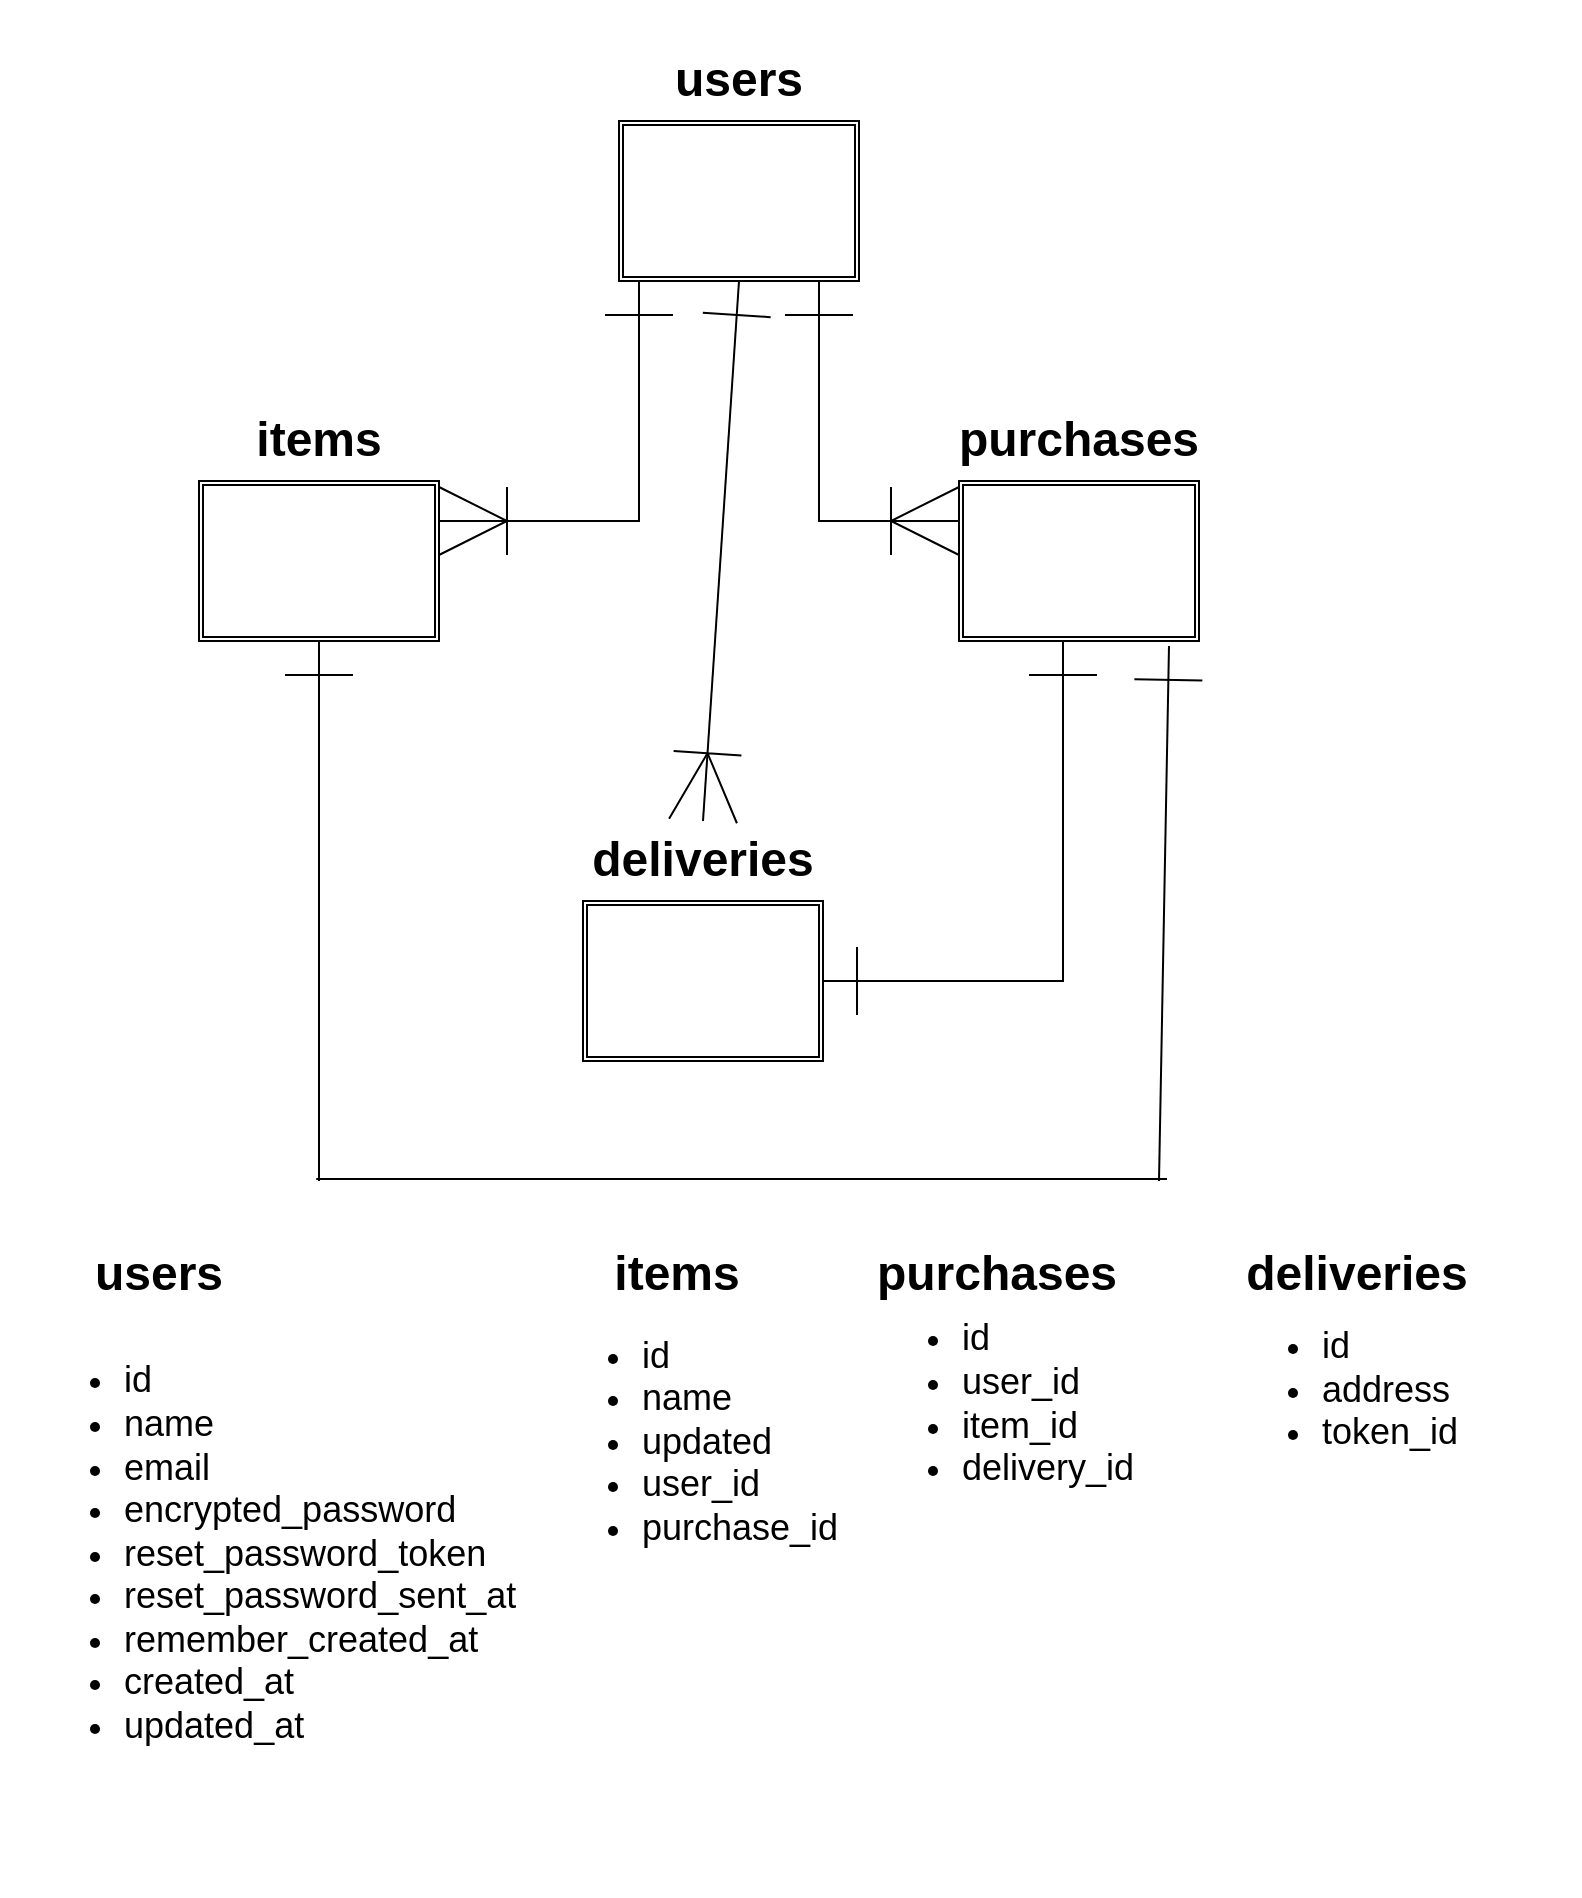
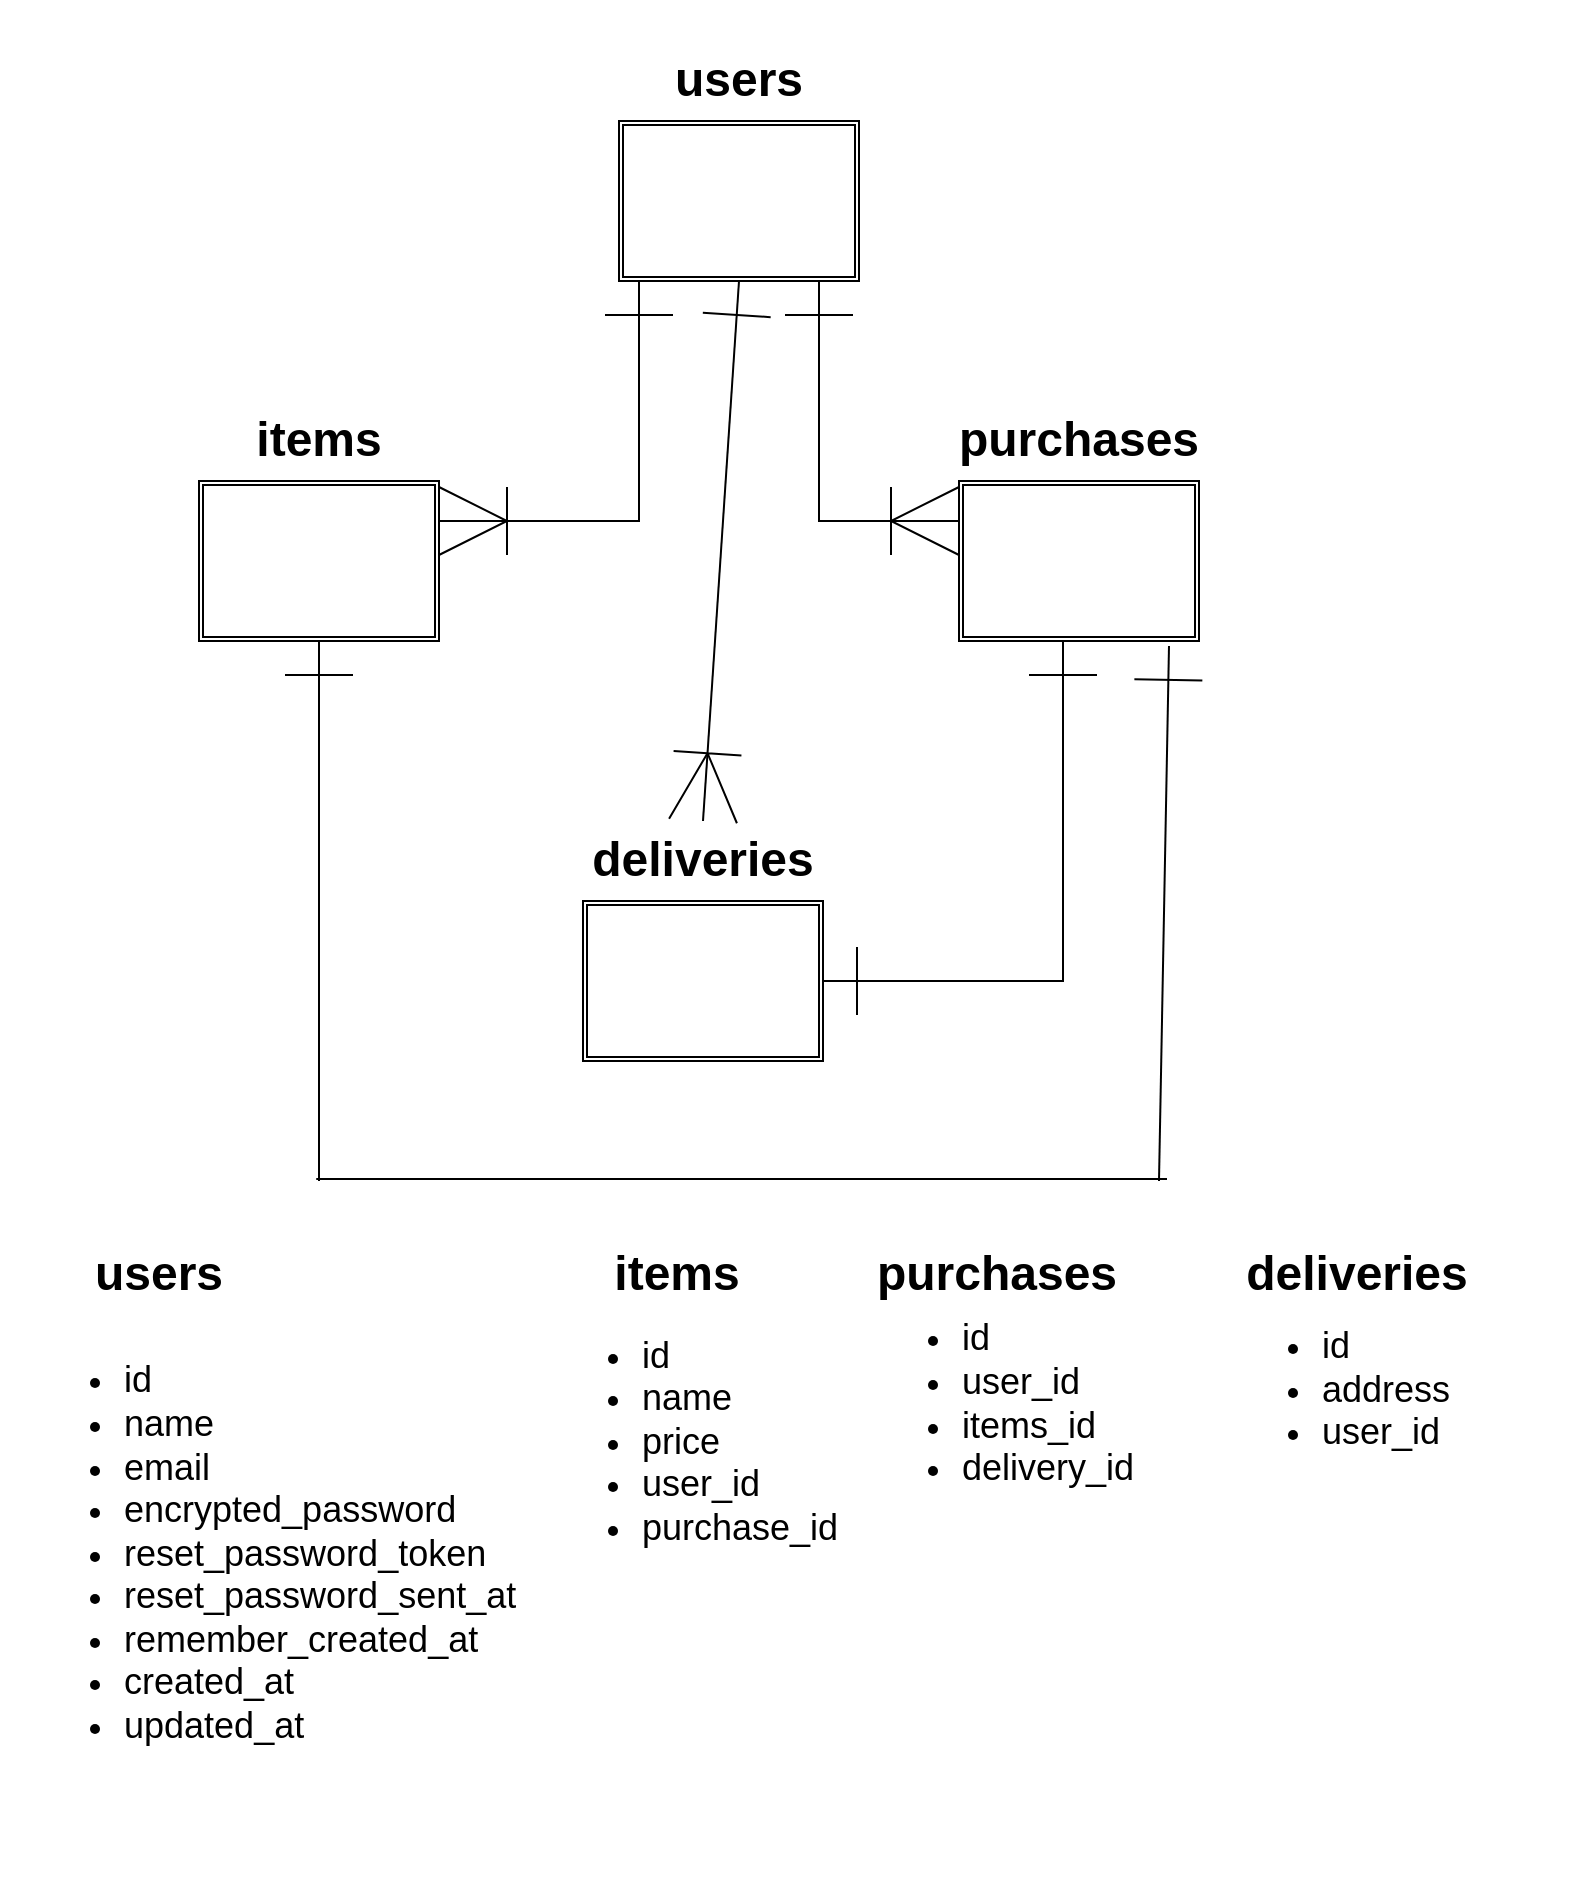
node "id address token_id": label "id address token_id" -> "id address user_id"
node "id user_id item_id delivery_id": label "id user_id item_id delivery_id" -> "id user_id items_id delivery_id"
node "id name updated user_id purchase_id": label "id name updated user_id purchase_id" -> "id name price user_id purchase_id"
